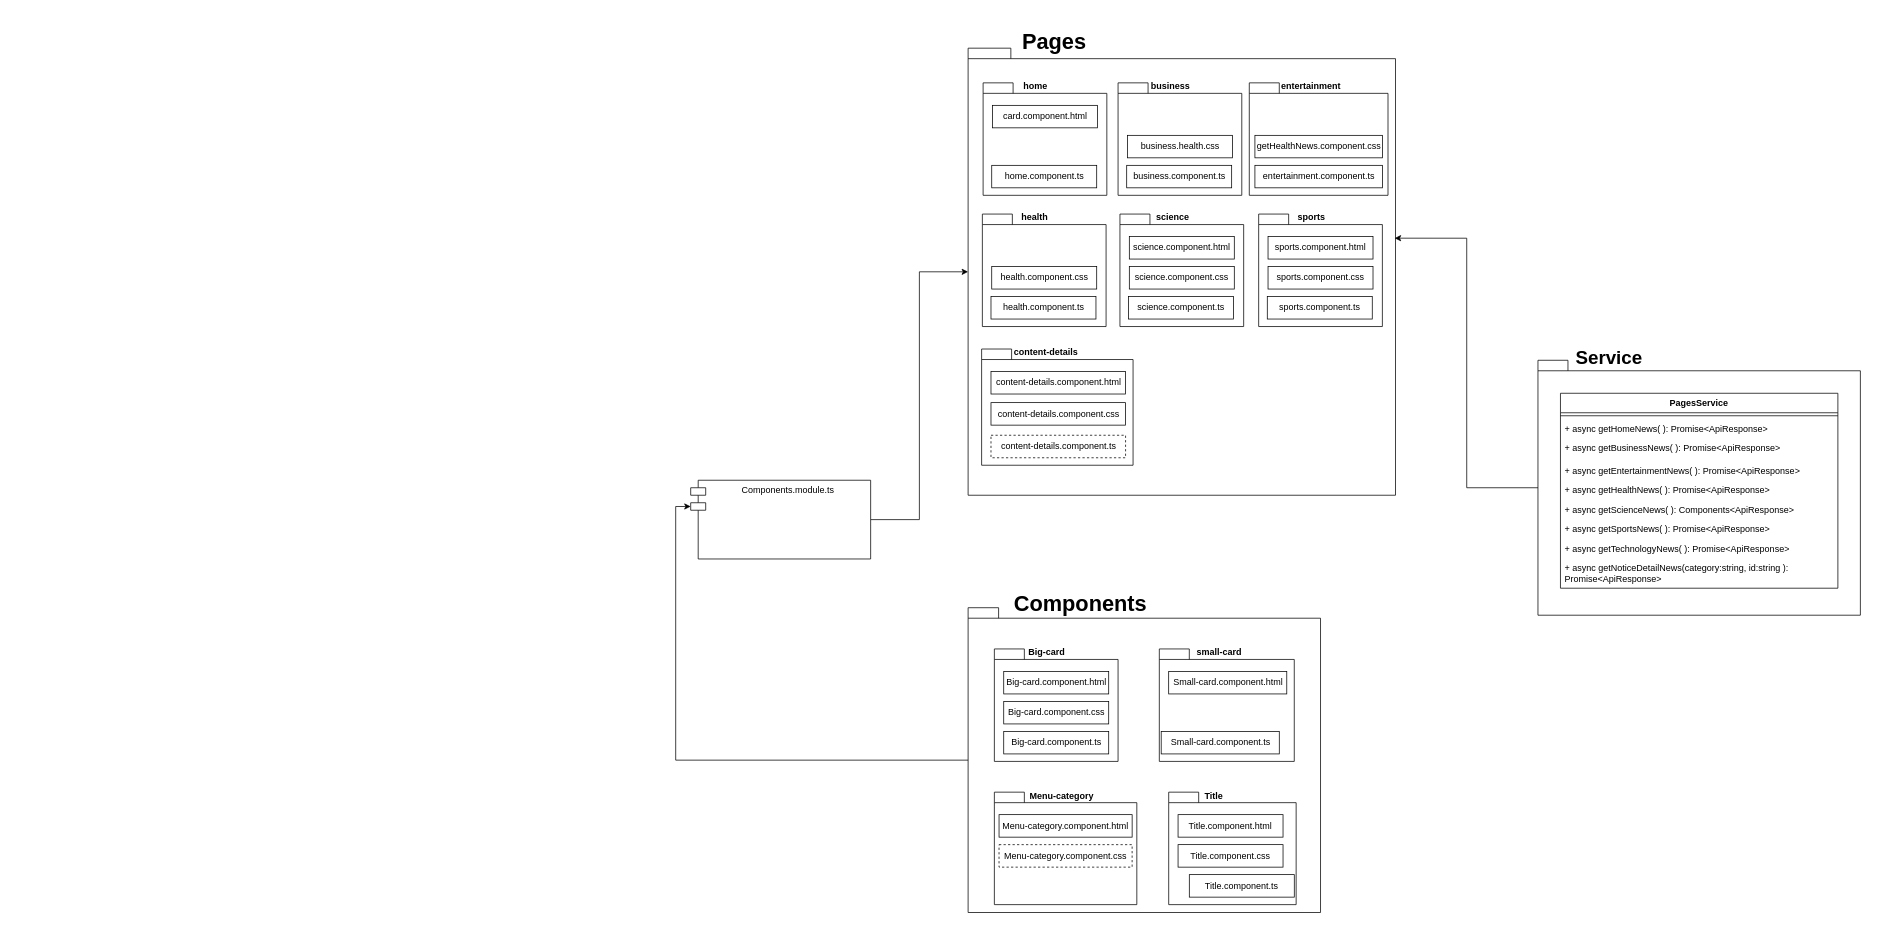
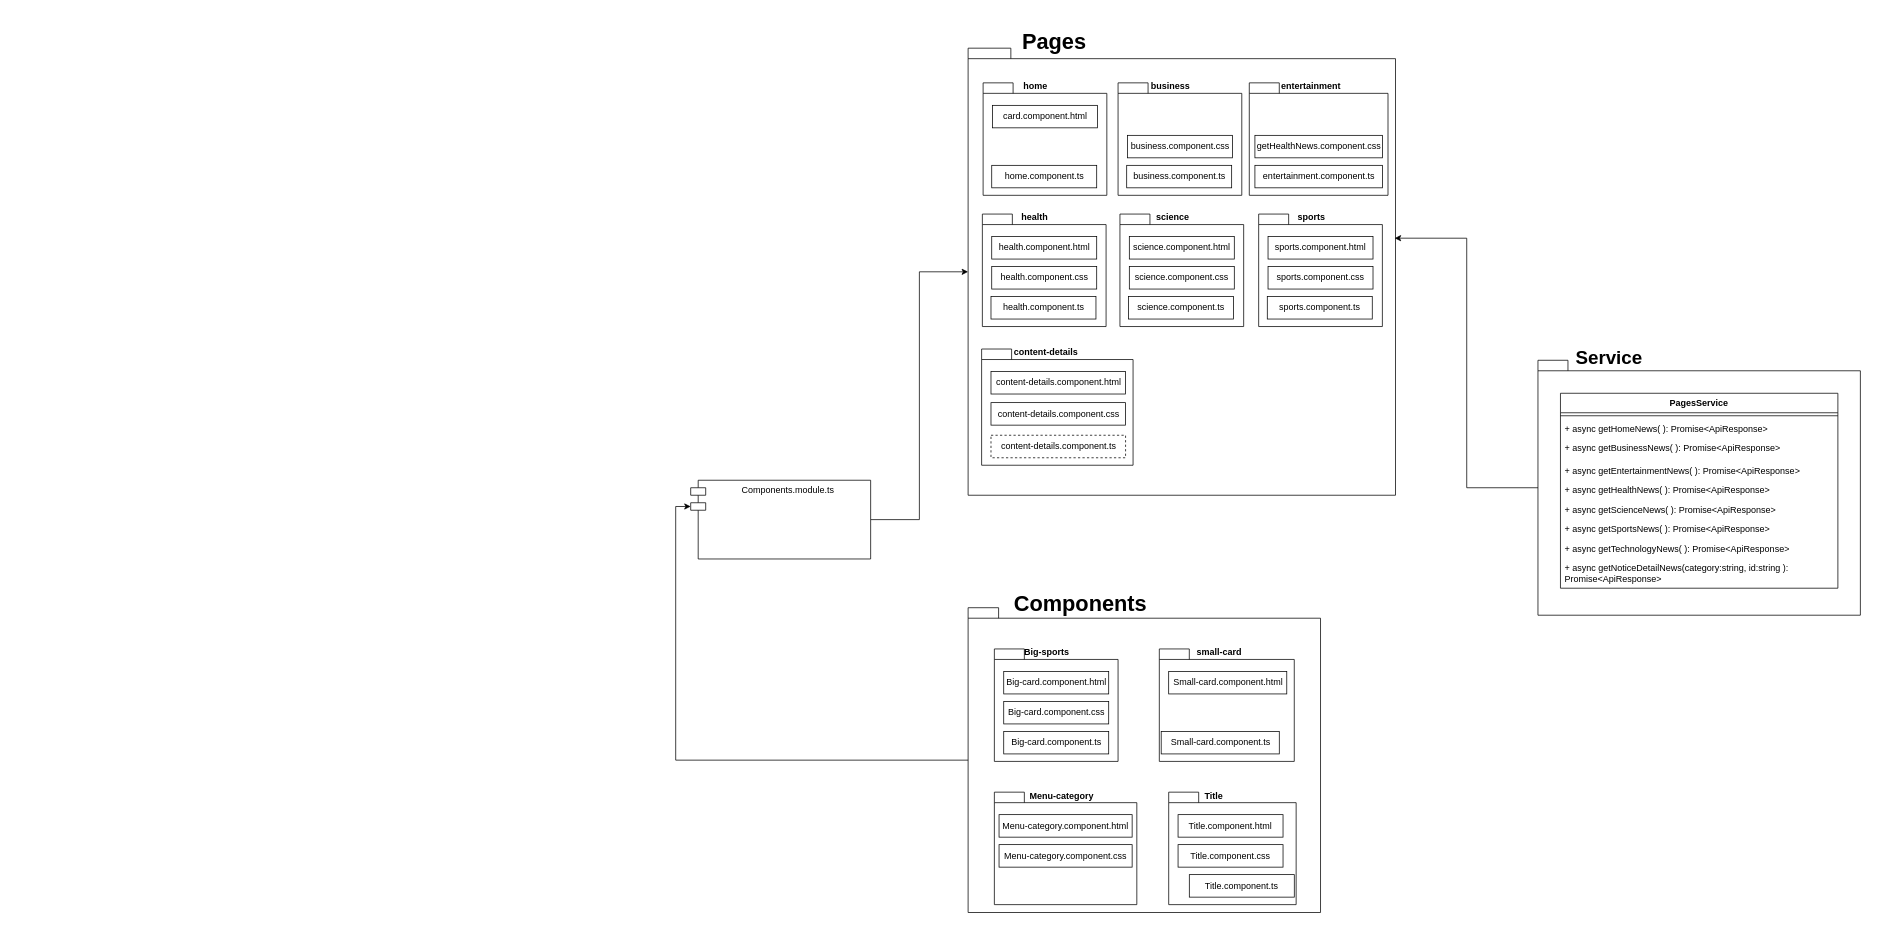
node "business.health.css": label "business.health.css" -> "business.component.css"
node "health.component.html": added
node "+ async getScienceNews( ): Components<ApiResponse>": label "+ async getScienceNews( ): Components<ApiResponse>" -> "+ async getScienceNews( ): Promise<ApiResponse>"
node "Big-card": label "Big-card" -> "Big-sports"
node "Menu-category.component.css": style dashed -> solid
